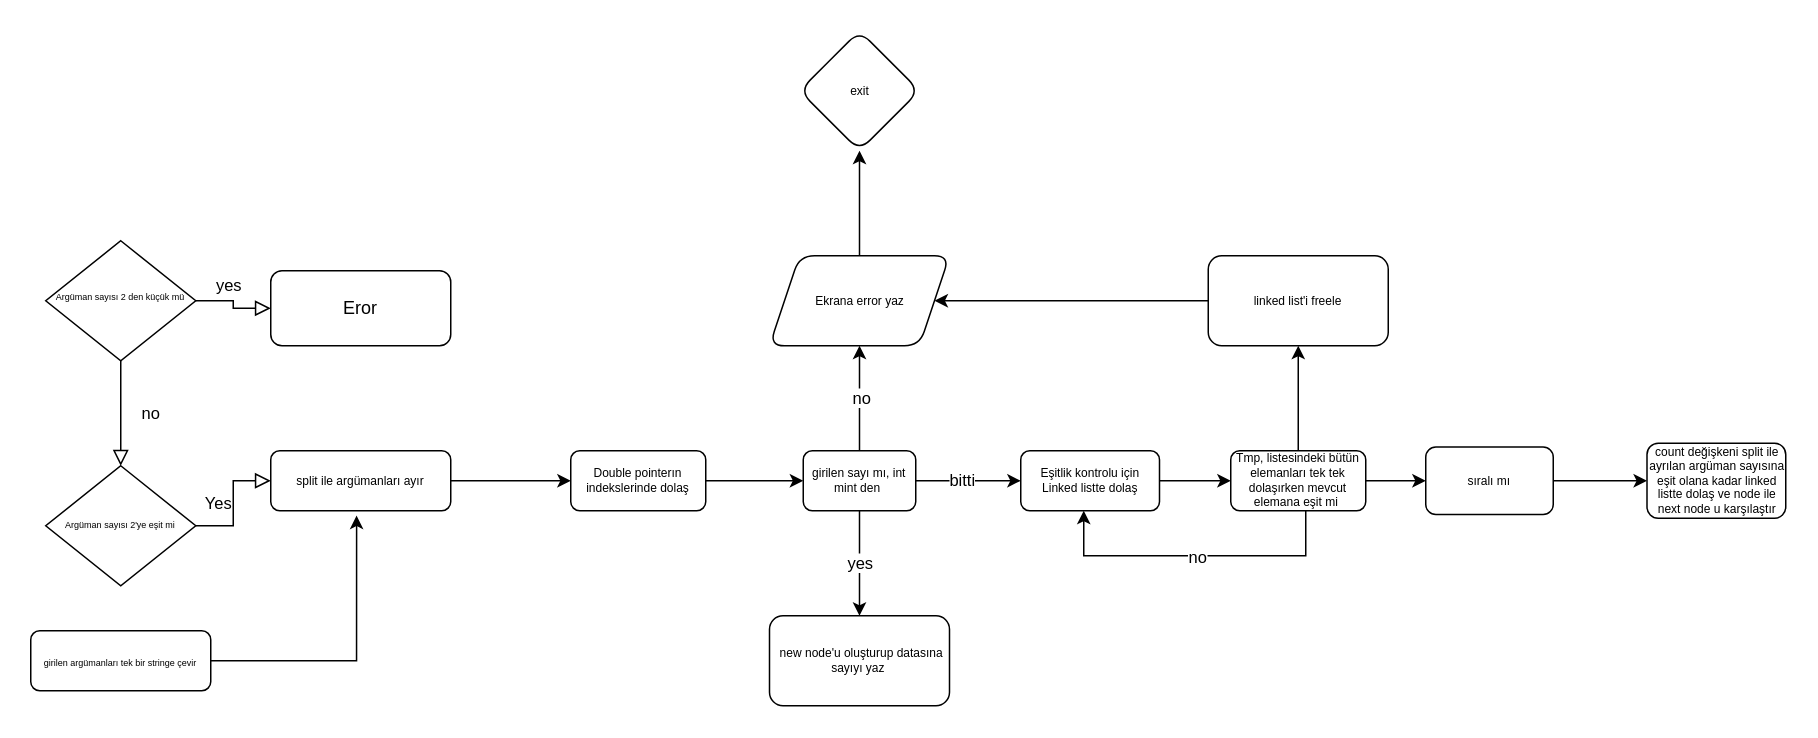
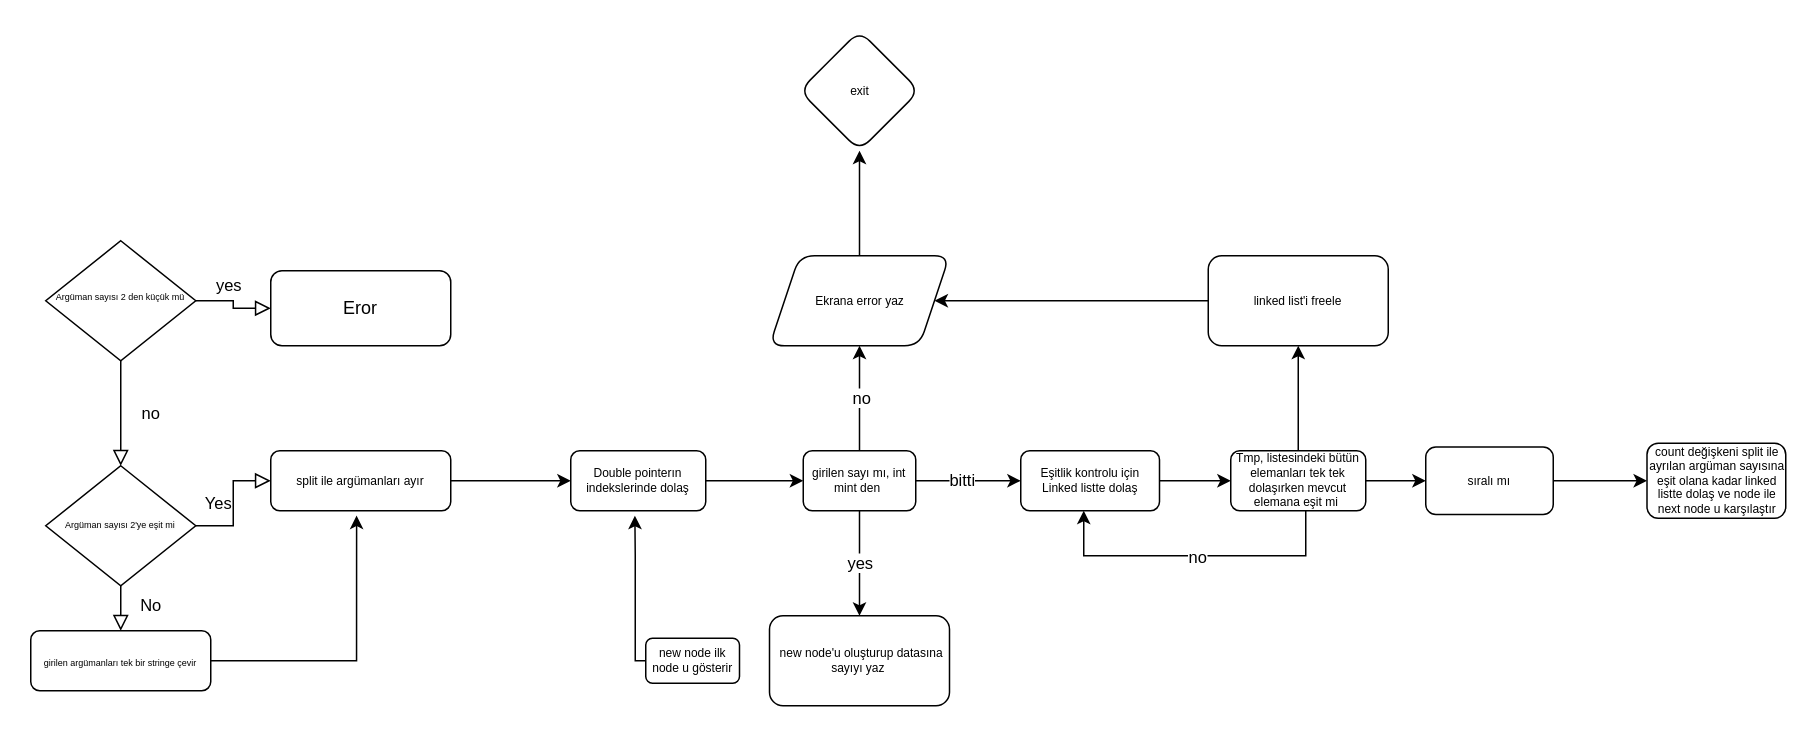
edge "new node ilk node u gösterir" -> "Double pointerın indekslerinde dolaş": added
edge "Argüman sayısı 2'ye eşit mi" -> "girilen argümanları tek bir stringe çevir": added, label "No"
node "new node ilk node u gösterir": added
